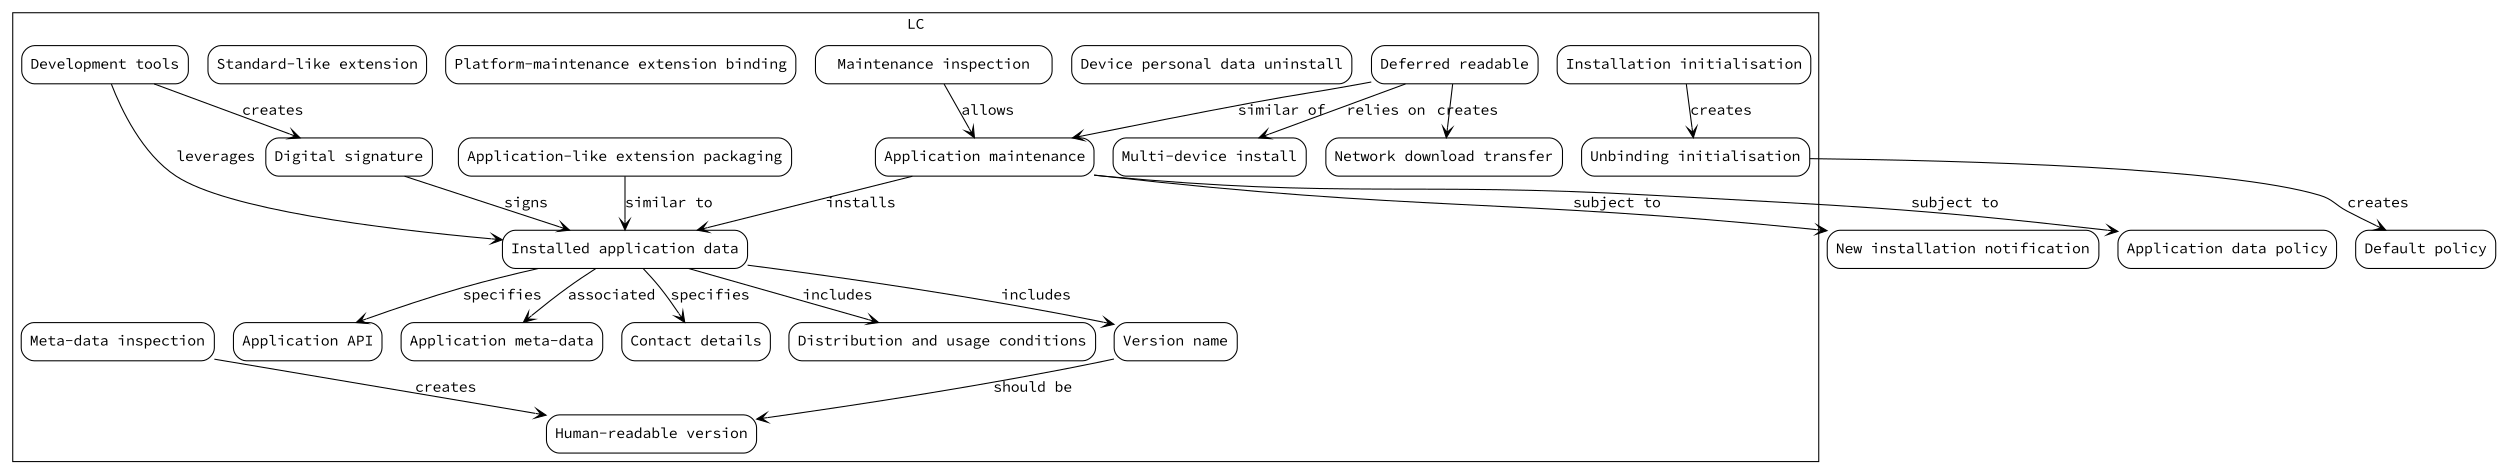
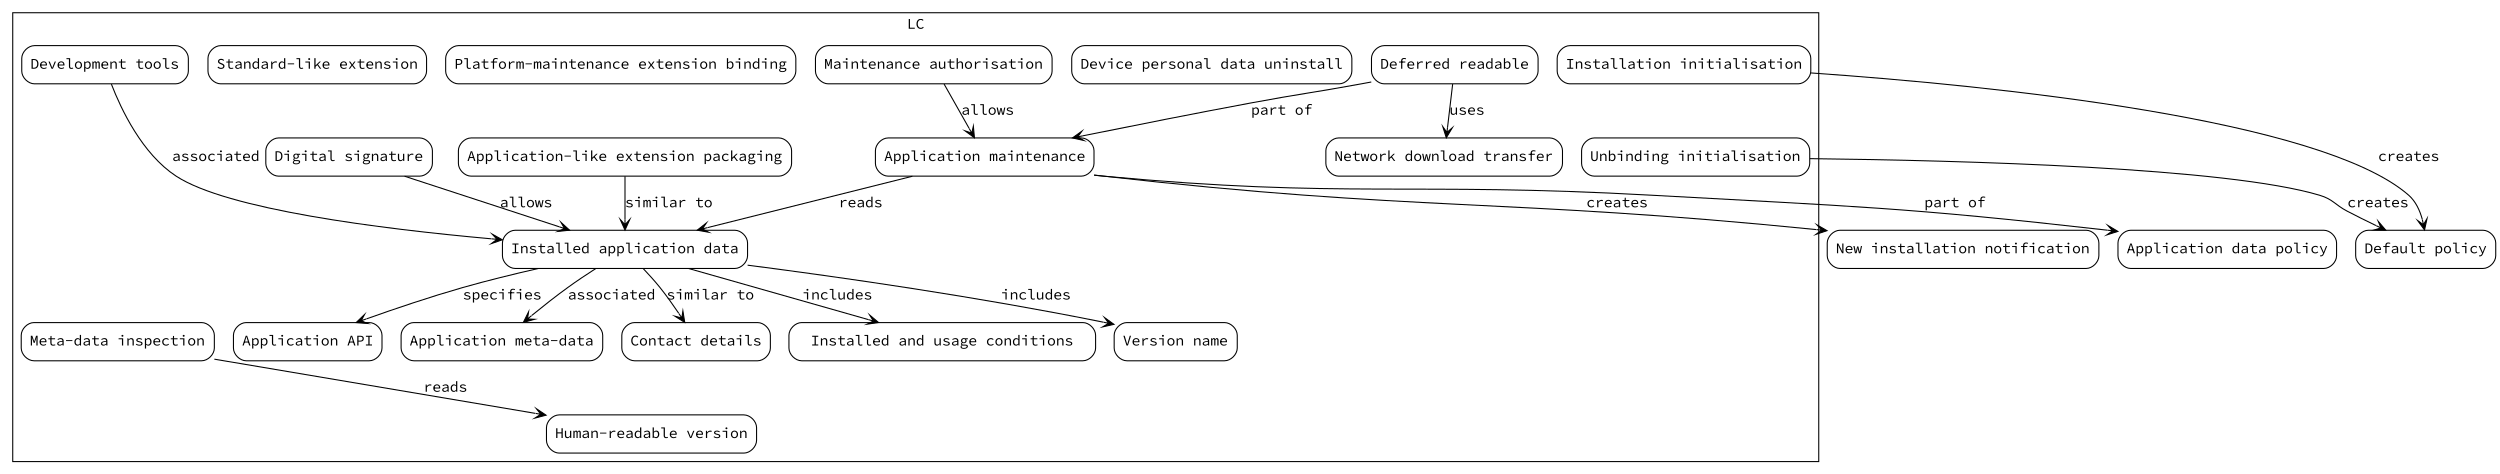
node "Maintenance inspection": label "Maintenance inspection" -> "Maintenance authorisation"
edge "Installation initialisation" -> "Unbinding initialisation": now "Installation initialisation" -> "Default policy"
edge "Development tools" -> "Digital signature": removed, label "creates"
edge "Deferred readable" -> "Application maintenance": label "similar of" -> "part of"
edge "Deferred readable" -> "Network download transfer": label "creates" -> "uses"
edge "Development tools" -> "Installed application data": label "leverages" -> "associated"
node "Multi-device install": removed
edge "Digital signature" -> "Installed application data": label "signs" -> "allows"
edge "Application maintenance" -> "Installed application data": label "installs" -> "reads"
edge "Application maintenance" -> "New installation notification": label "subject to" -> "creates"
edge "Application maintenance" -> "Application data policy": label "subject to" -> "part of"
edge "Installed application data" -> "Contact details": label "specifies" -> "similar to"
node "Distribution and usage conditions": label "Distribution and usage conditions" -> "Installed and usage conditions"
edge "Meta-data inspection" -> "Human-readable version": label "creates" -> "reads"
edge "Version name" -> "Human-readable version": removed, label "should be"
